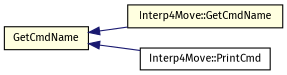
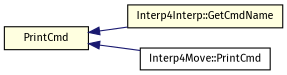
node "Interp4Move::GetCmdName": label "Interp4Move::GetCmdName" -> "Interp4Interp::GetCmdName"
node "GetCmdName": label "GetCmdName" -> "PrintCmd"
